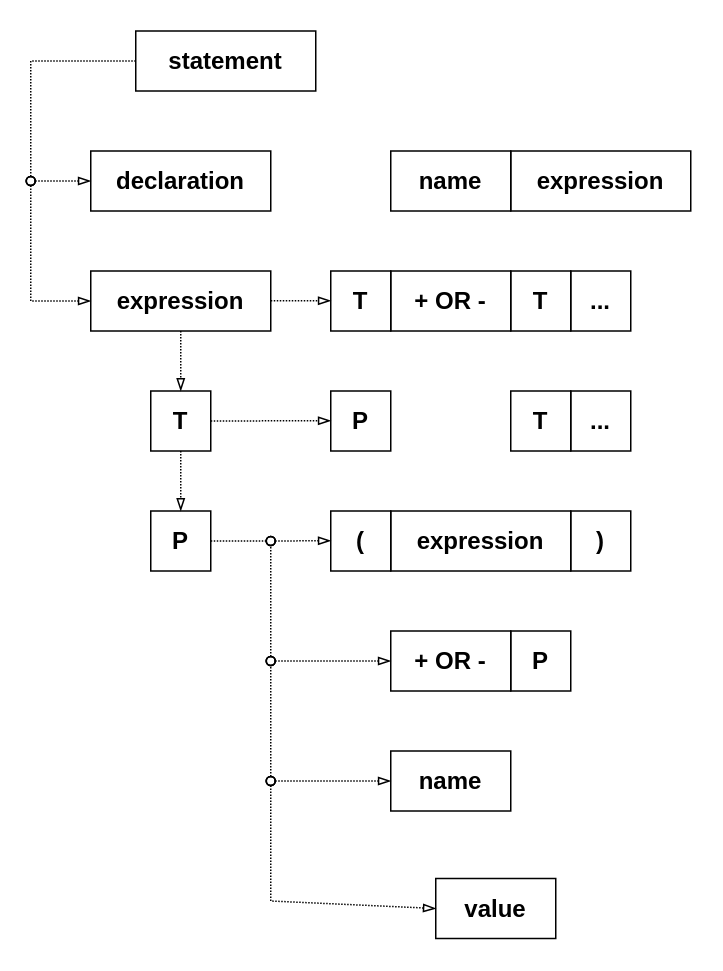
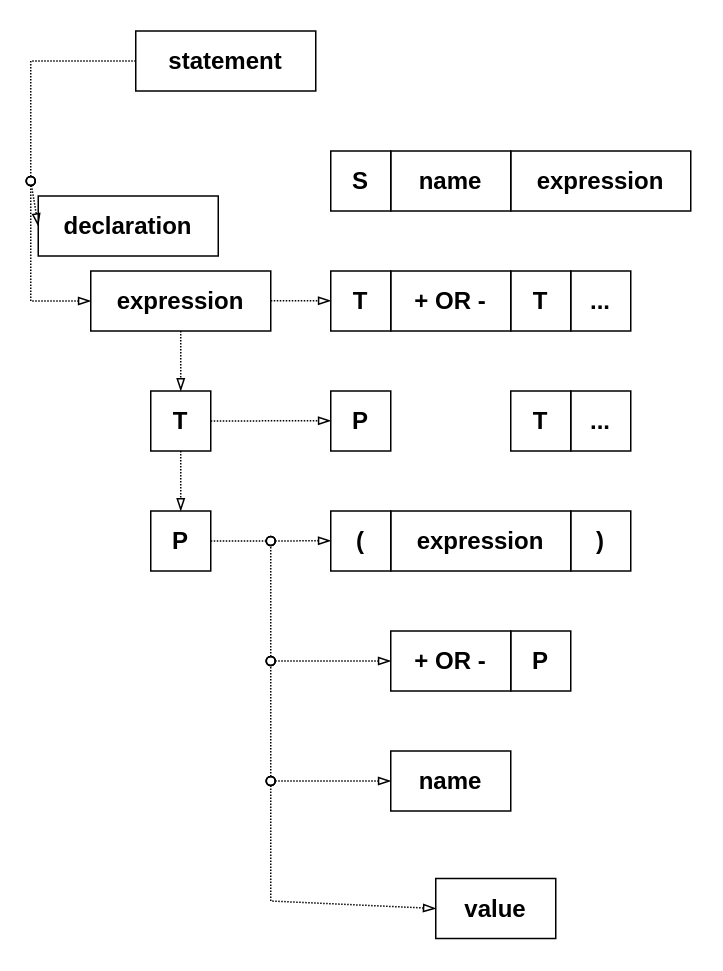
node "declaration": moved (181, 181) -> (128, 226)
node "S": added
